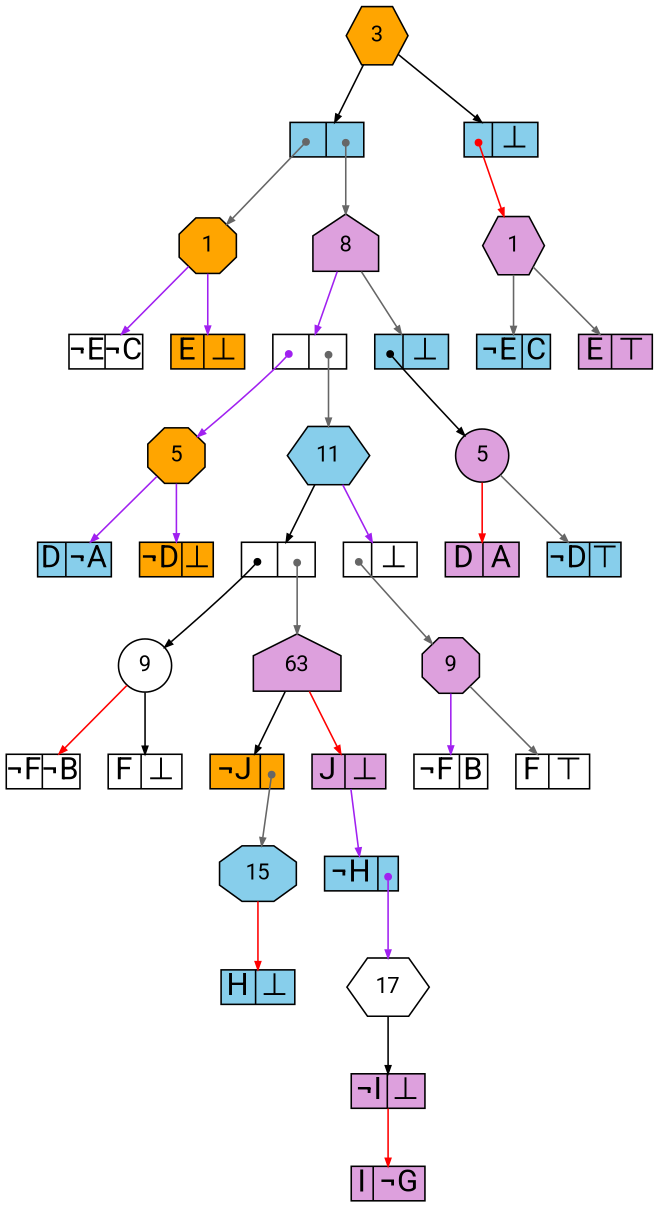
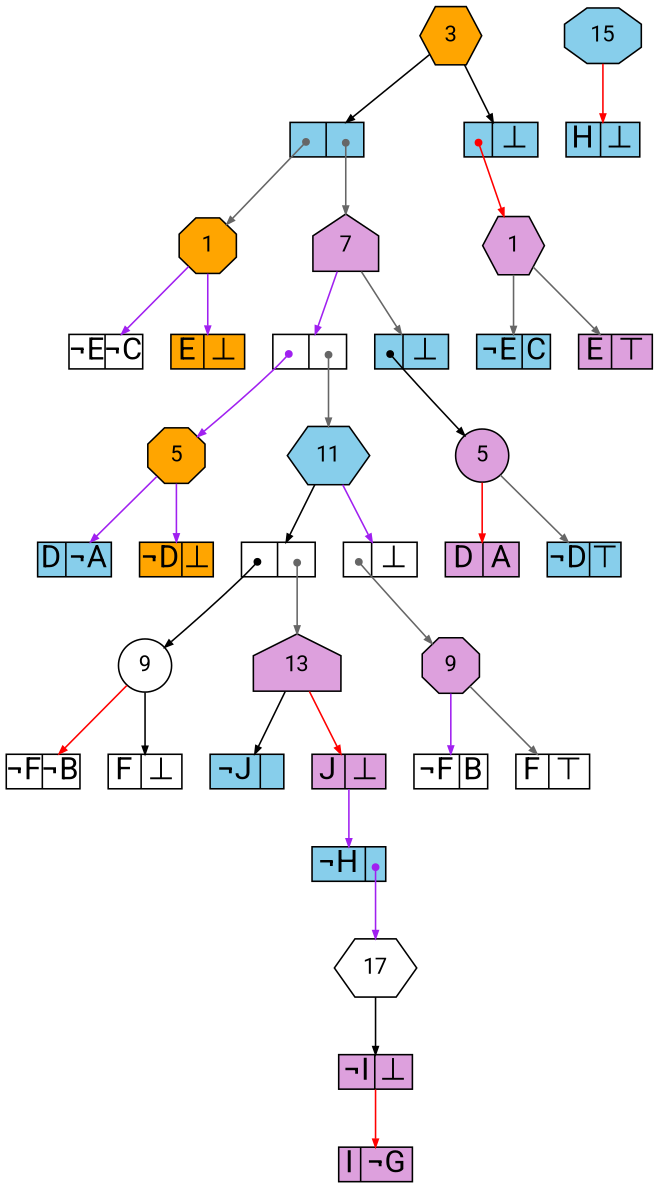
node "8": label "8" -> "7"
node "63": label "63" -> "13"
node "¬J": fillcolor orange -> skyblue
edge "¬J" -- "15": removed
